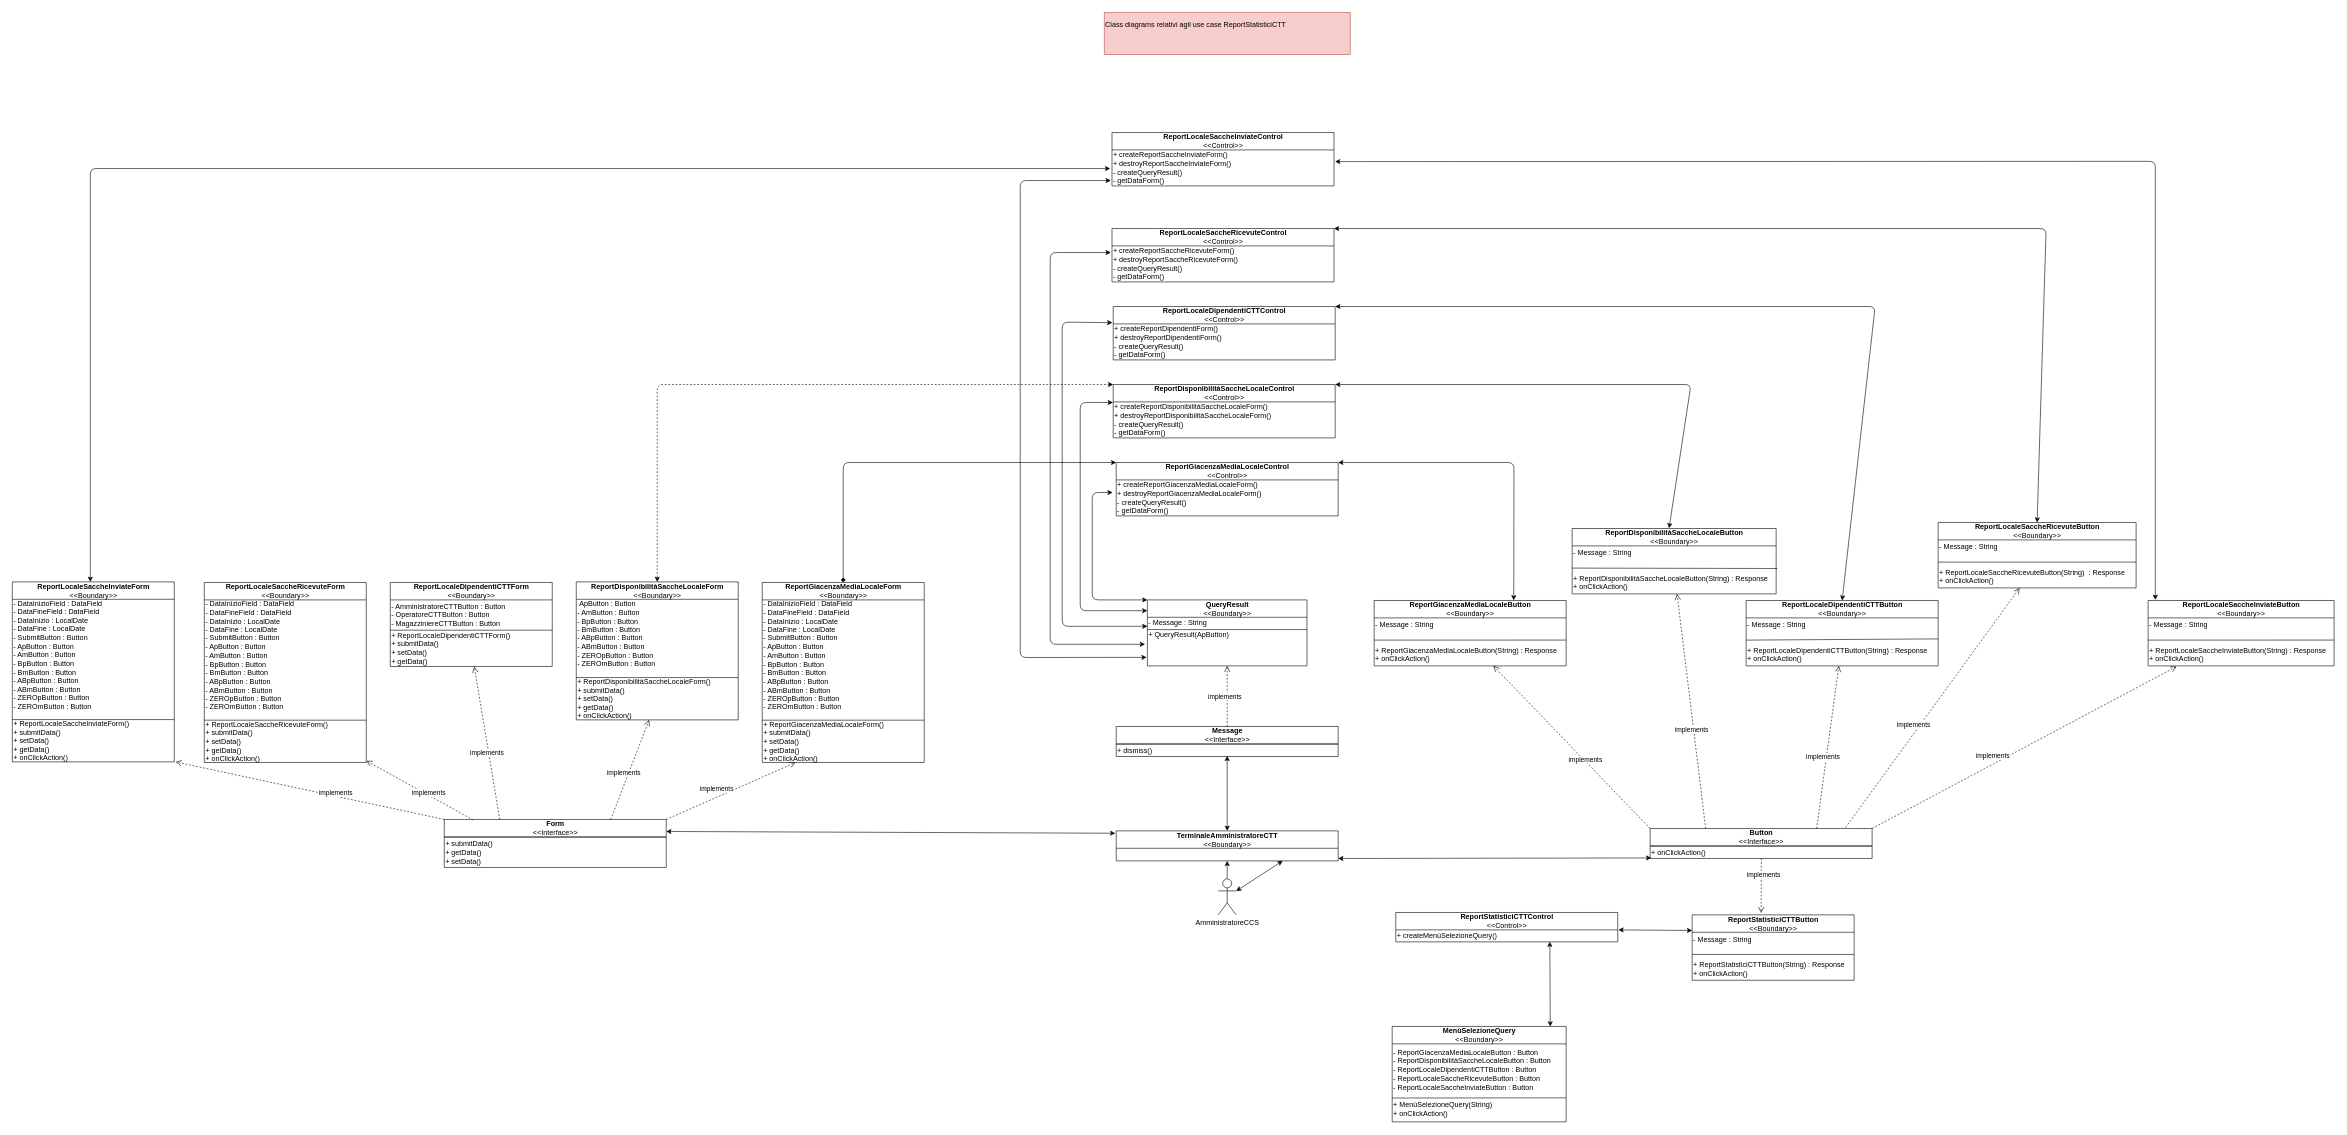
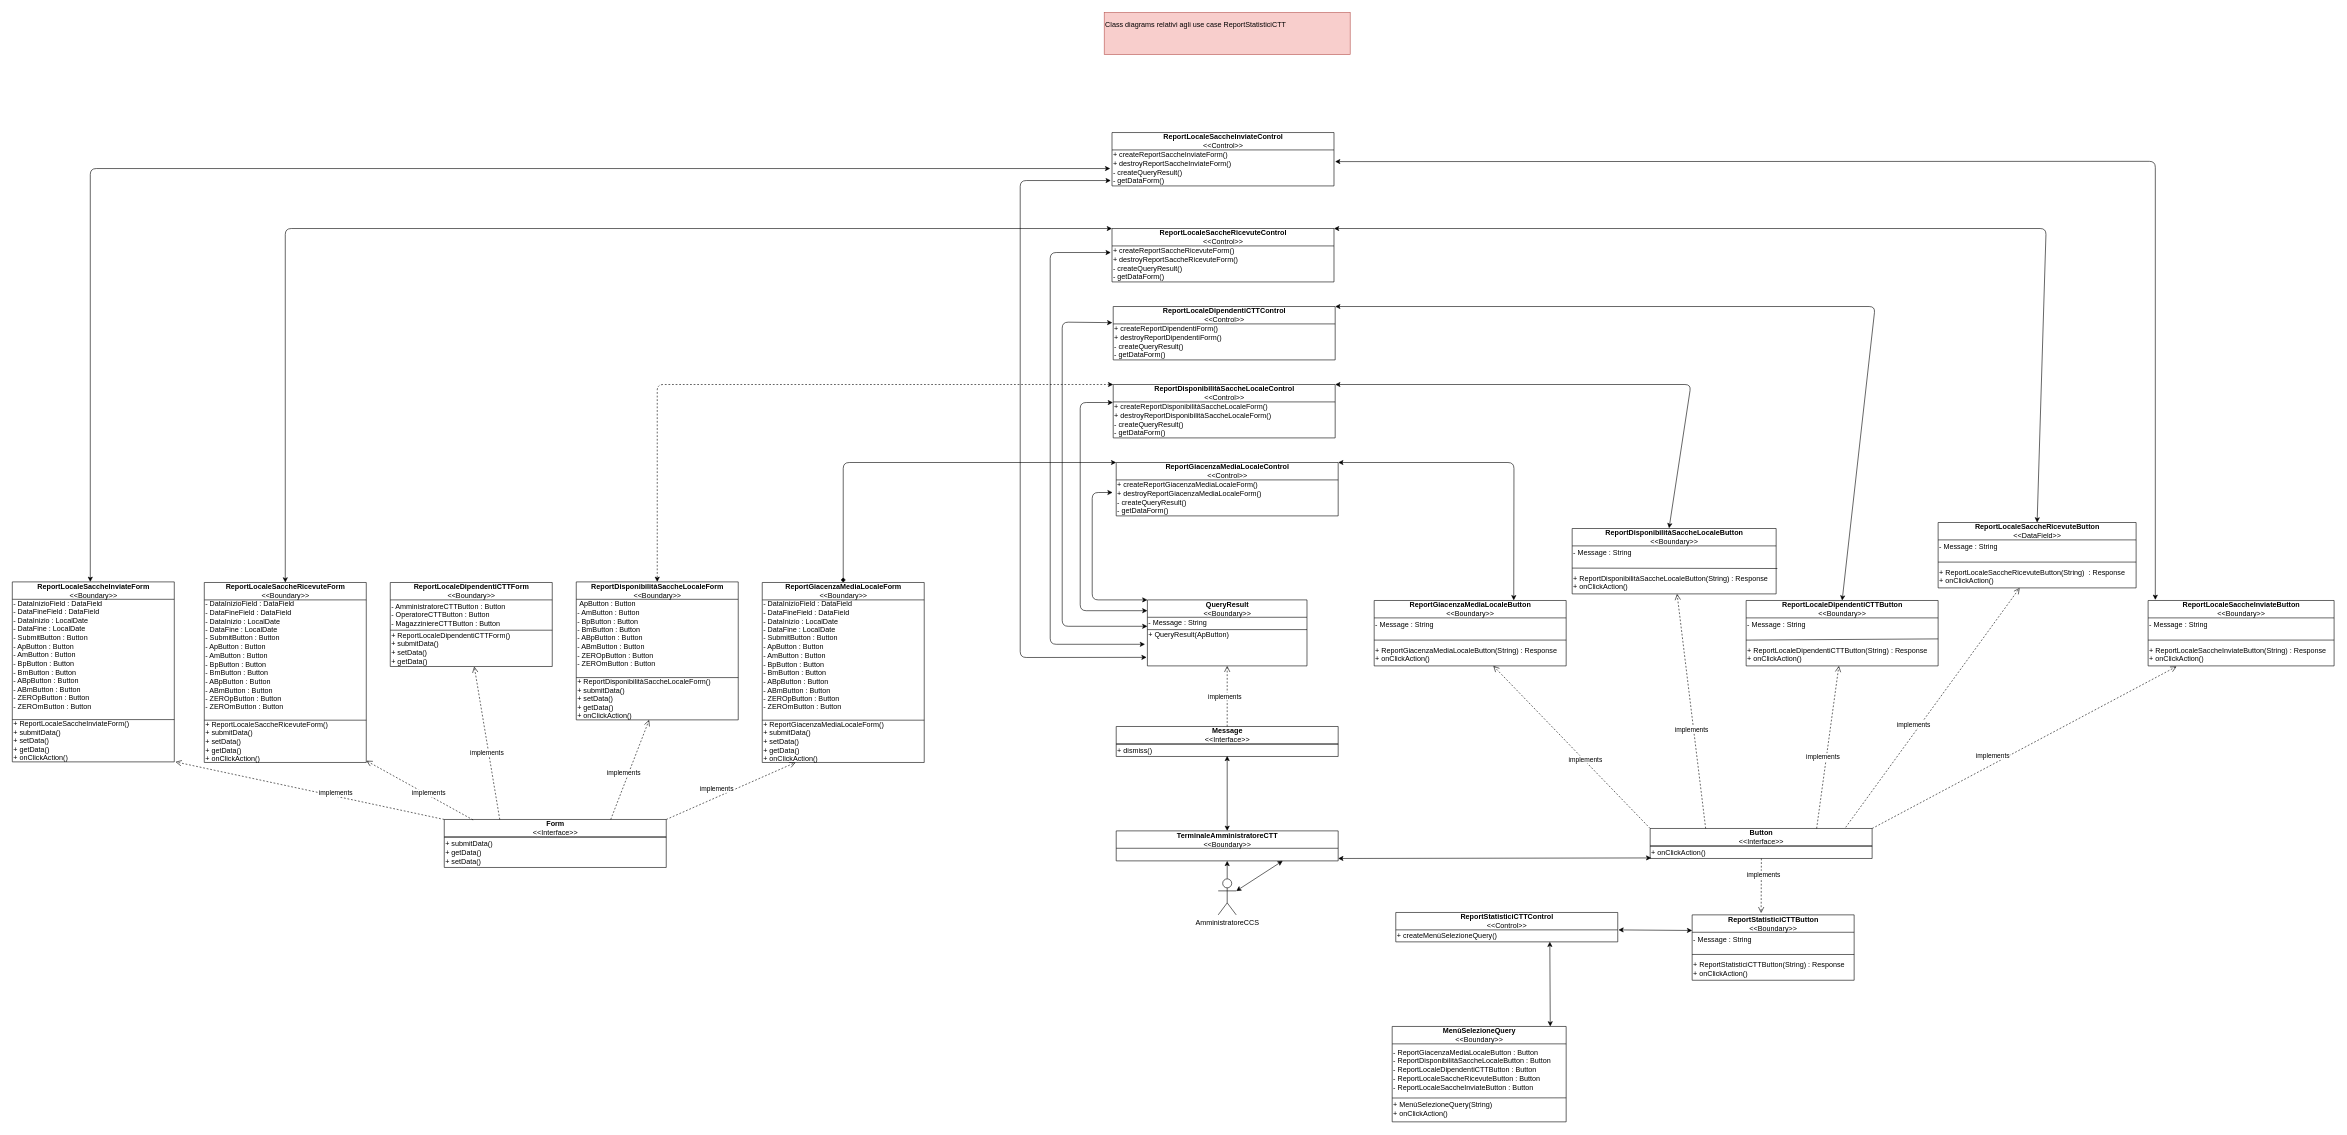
edge "ReportLocaleSaccheRicevuteControl <<Control>>" -- "ReportLocaleSaccheRicevuteForm <<Boundary>>": added
node "ReportLocaleSaccheRicevuteButton <<Boundary>>": label "ReportLocaleSaccheRicevuteButton <<Boundary>>" -> "ReportLocaleSaccheRicevuteButton <<DataField>>"
edge "Form <<Interface>>" -- "TerminaleAmministratoreCTT <<Boundary>>": removed
